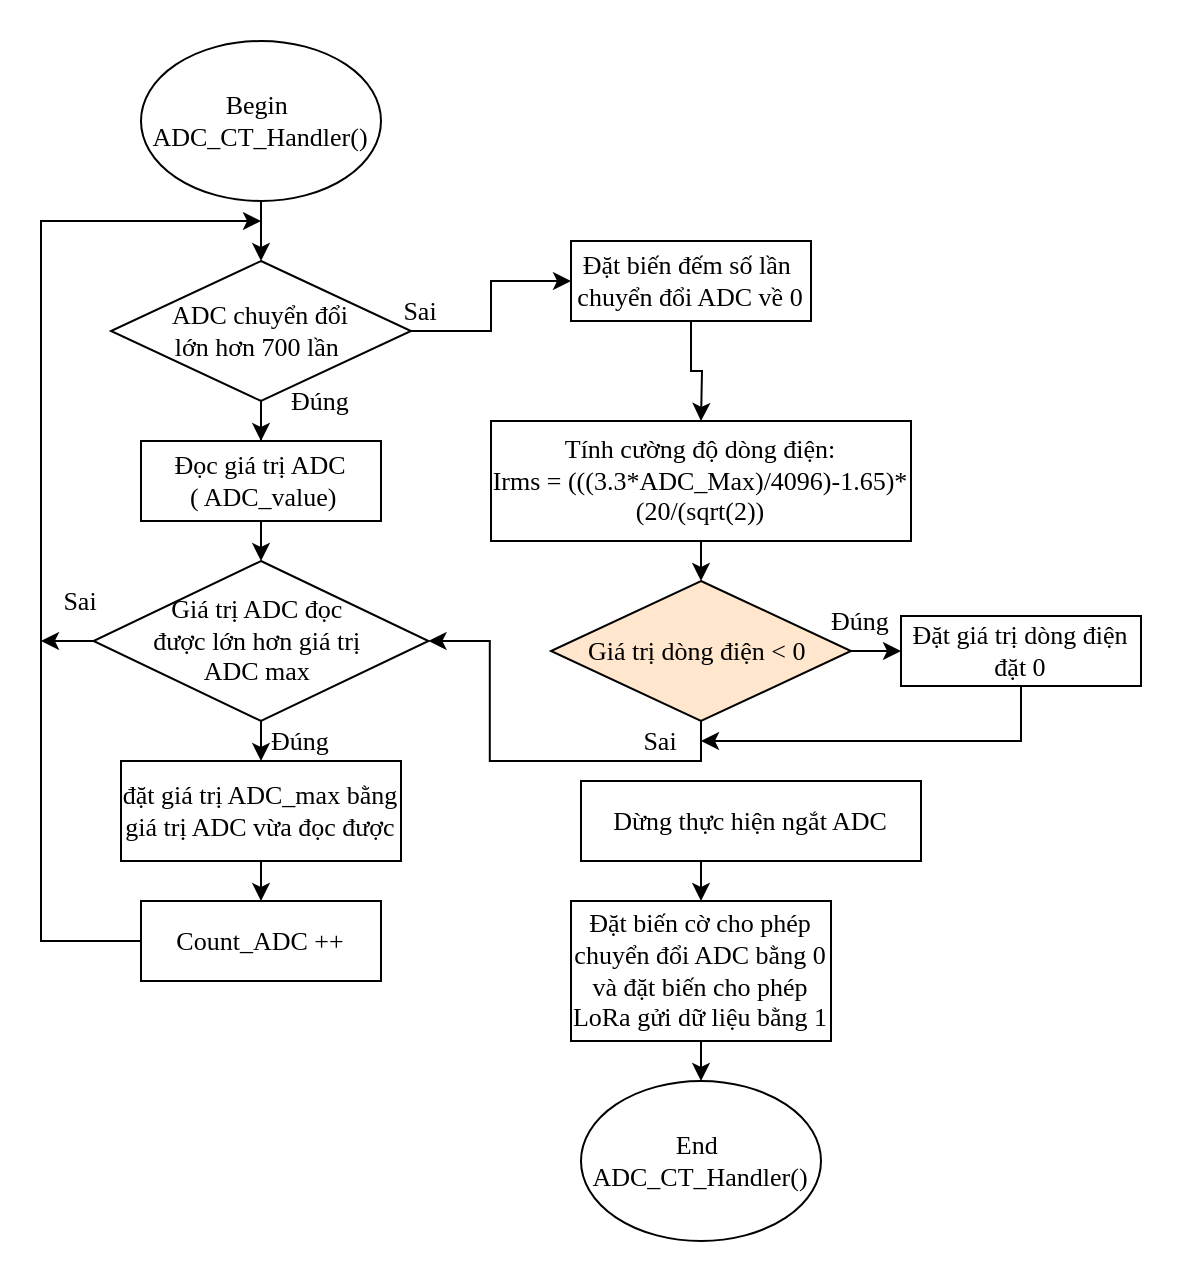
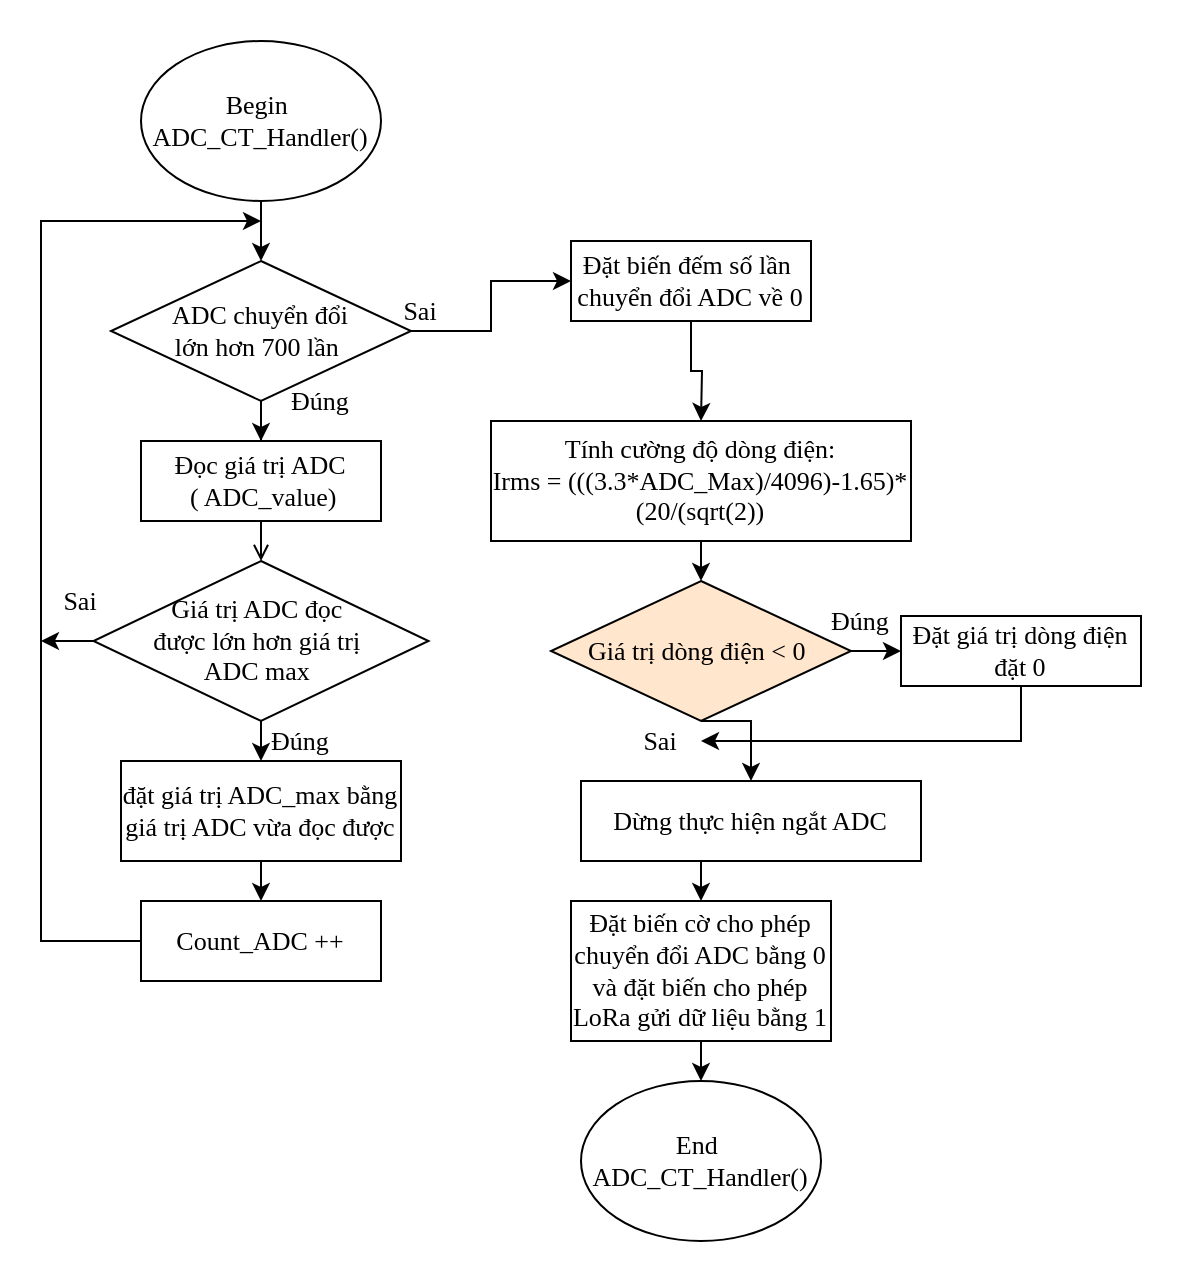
edge "Đọc giá trị ADC ( ADC_value)" -> "Giá trị ADC đọc được lớn hơn giá trị ADC max": arrowhead classic -> open
edge "Giá trị dòng điện < 0" -> "Giá trị ADC đọc được lớn hơn giá trị ADC max": now "Giá trị dòng điện < 0" -> "Dừng thực hiện ngắt ADC"
